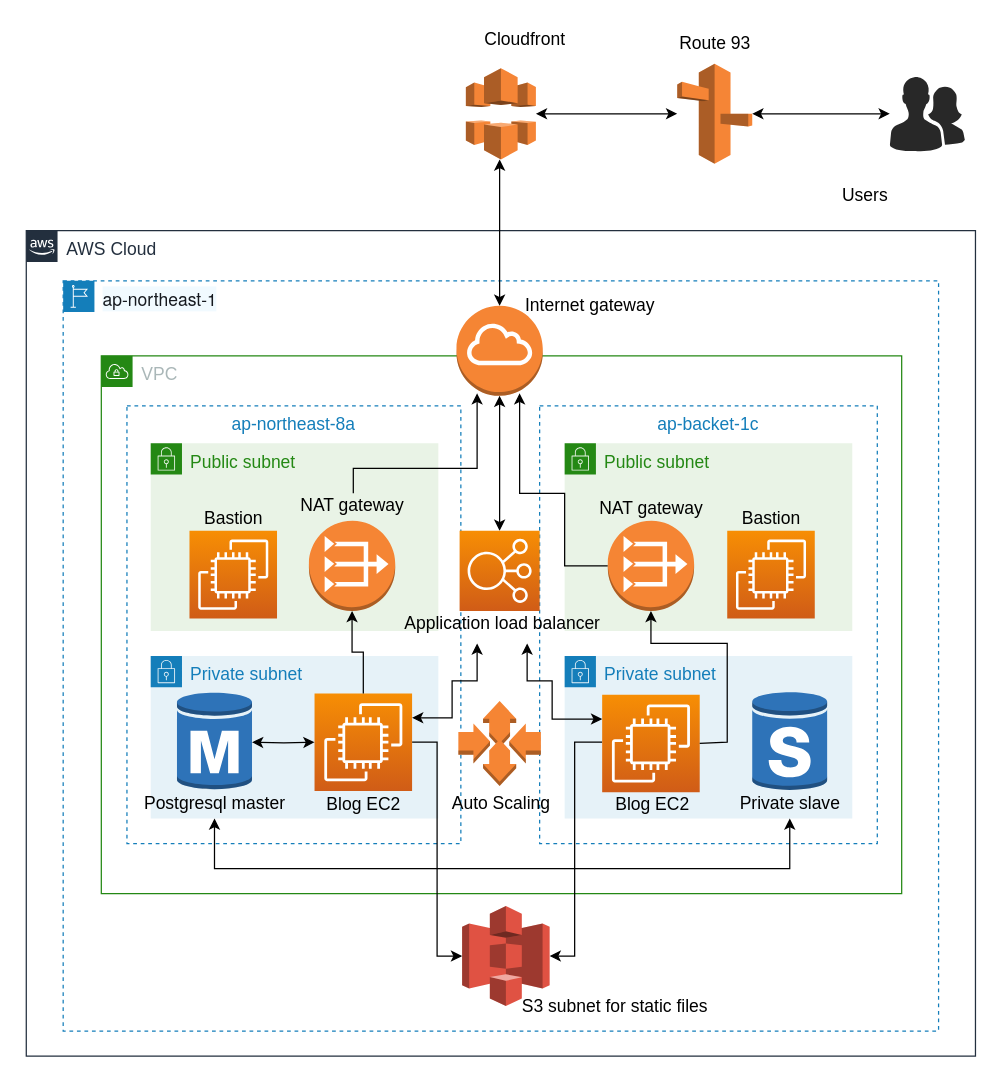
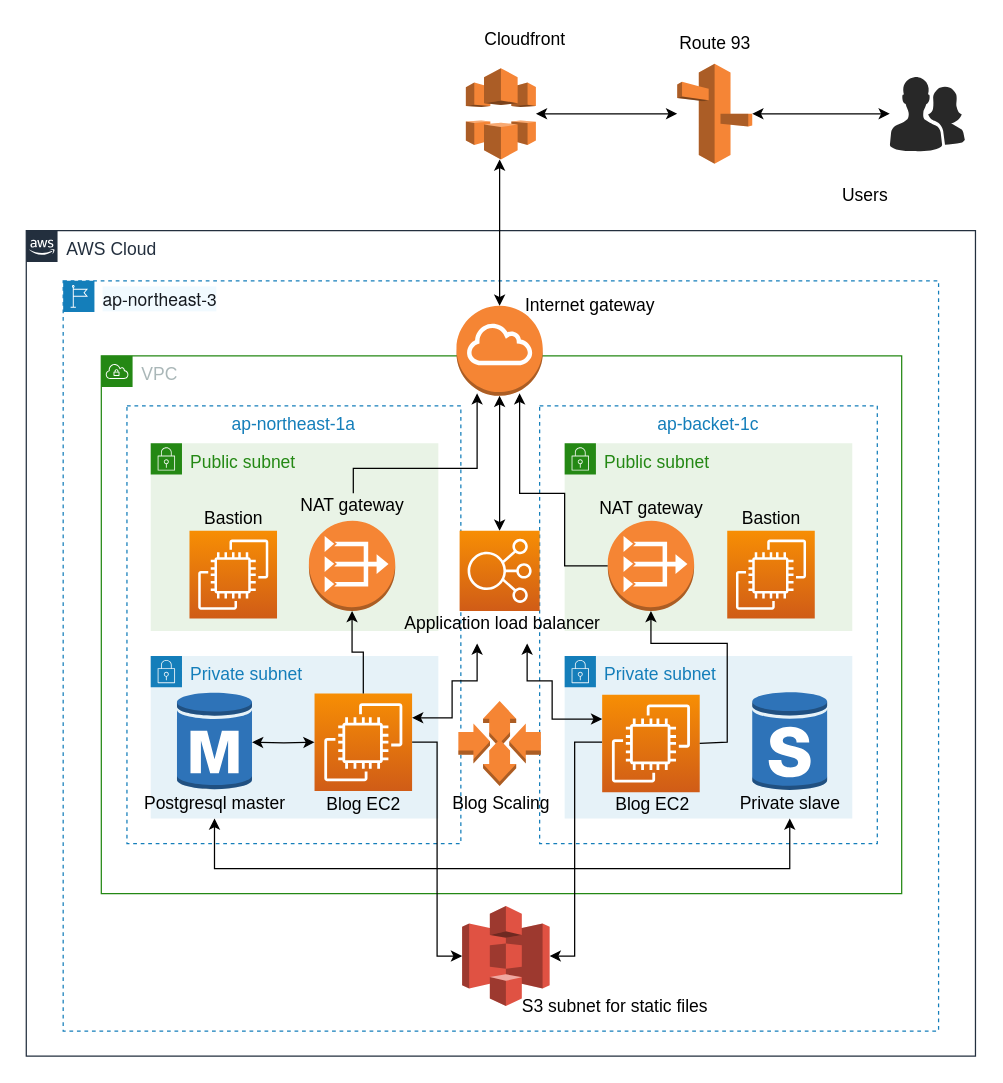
node "ap-northeast-1": label "ap-northeast-1" -> "ap-northeast-3"
node "ap-northeast-8a": label "ap-northeast-8a" -> "ap-northeast-1a"
node "Auto Scaling": label "Auto Scaling" -> "Blog Scaling"
